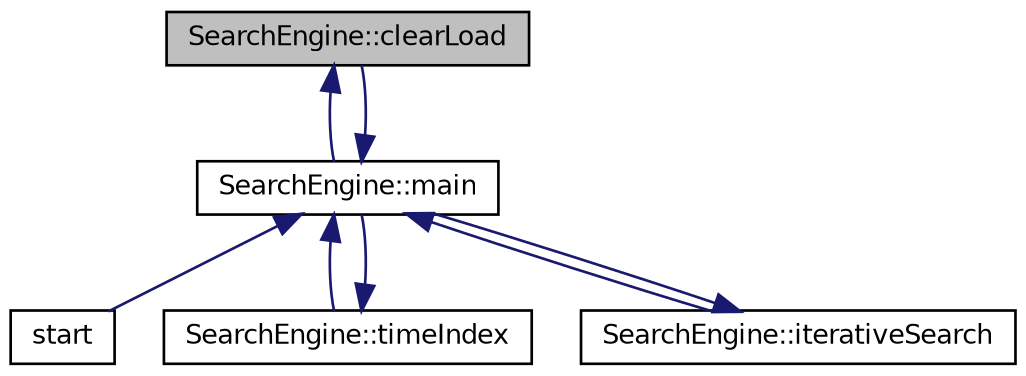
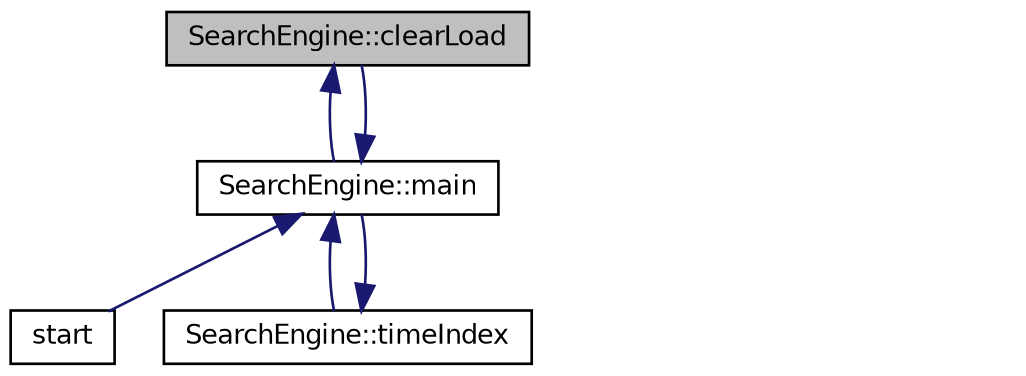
node "SearchEngine::iterativeSearch": removed
